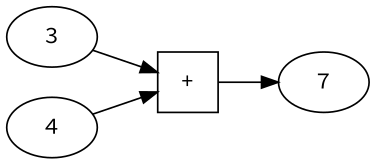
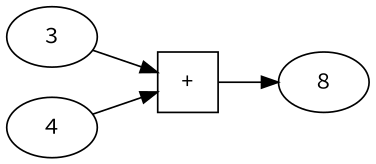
node "7": label "7" -> "8"
